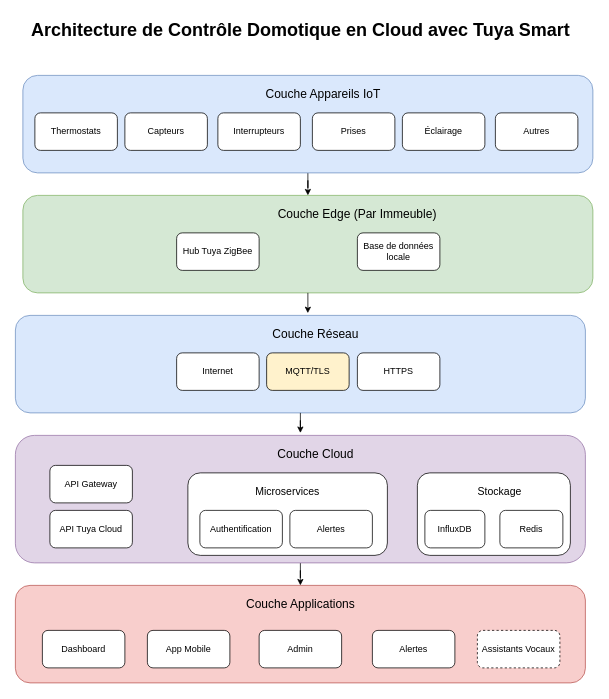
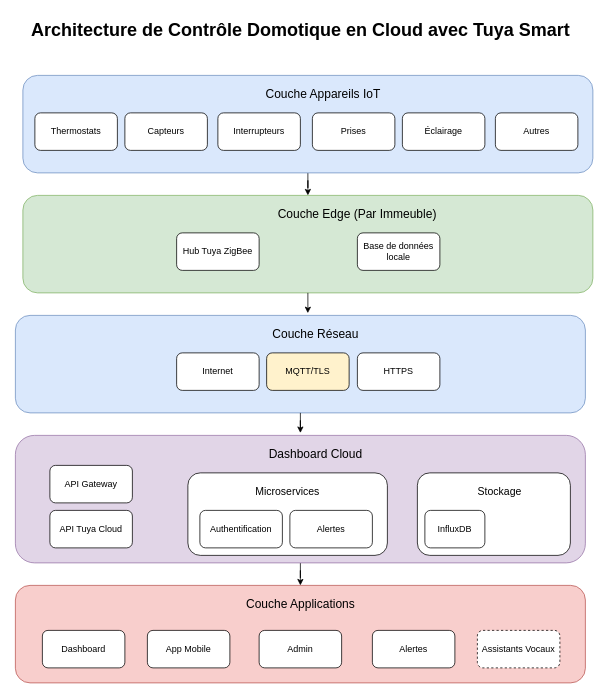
node "Couche Cloud": label "Couche Cloud" -> "Dashboard Cloud"
node "Redis": removed
